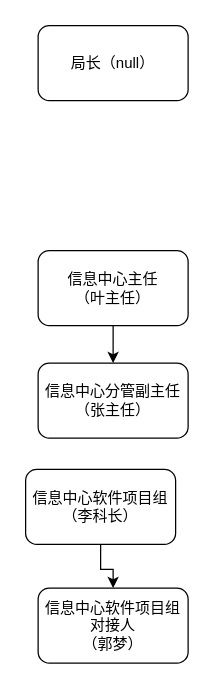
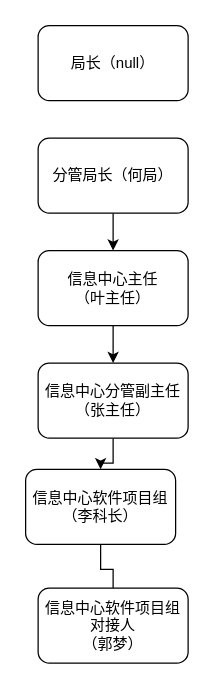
node "分管局长（何局）": added
edge "分管局长（何局）" -> "信息中心主任 （叶主任）": added
edge "信息中心分管副主任 （张主任）" -> "信息中心软件项目组 （李科长）": added
edge "信息中心软件项目组 （李科长）" -> "信息中心软件项目组对接人 （郭梦）": arrowhead classic -> none
